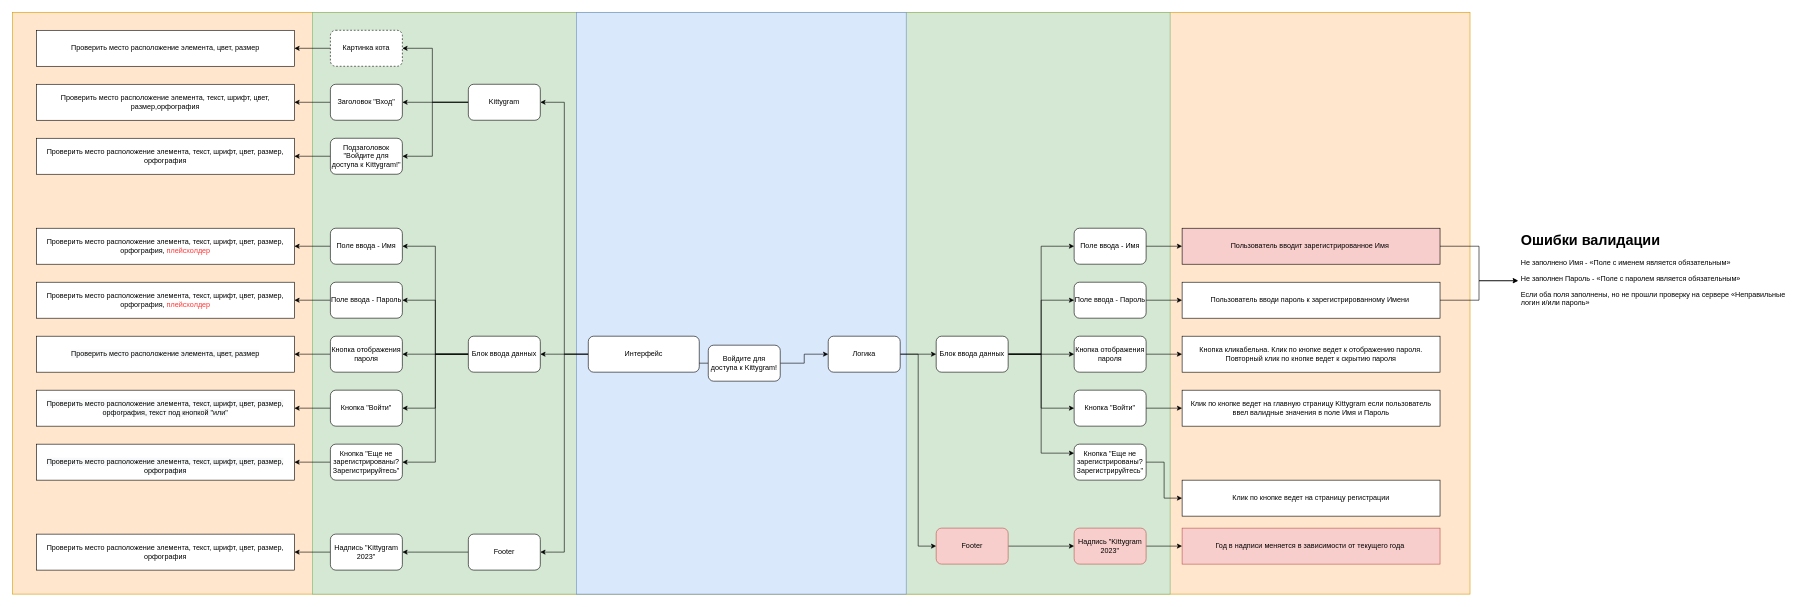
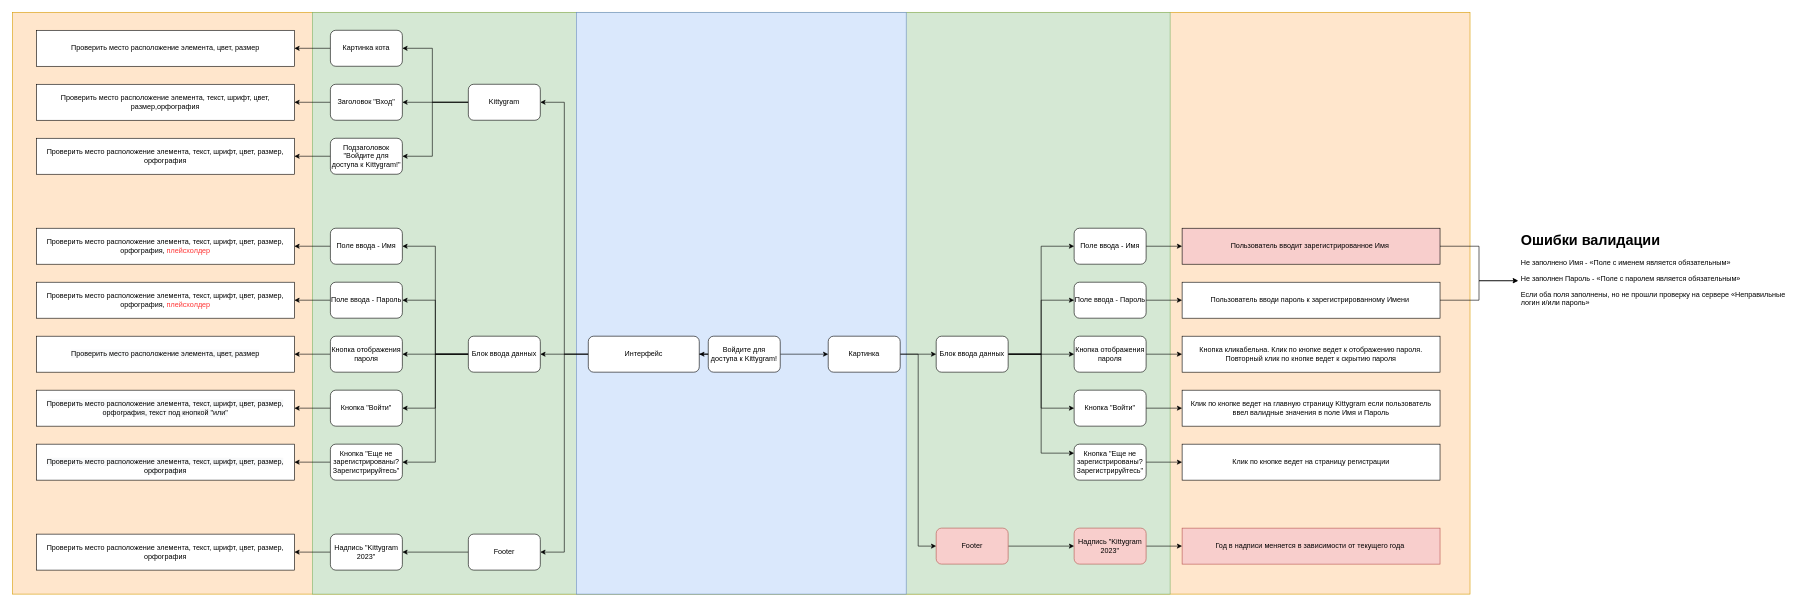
node "Картинка кота": style dashed -> solid
node "Логика": label "Логика" -> "Картинка"
node "Войдите для доступа к Kittygram!": moved (744, 363) -> (744, 354)
node "Клик по кнопке ведет на страницу регистрации": moved (1311, 498) -> (1311, 462)
